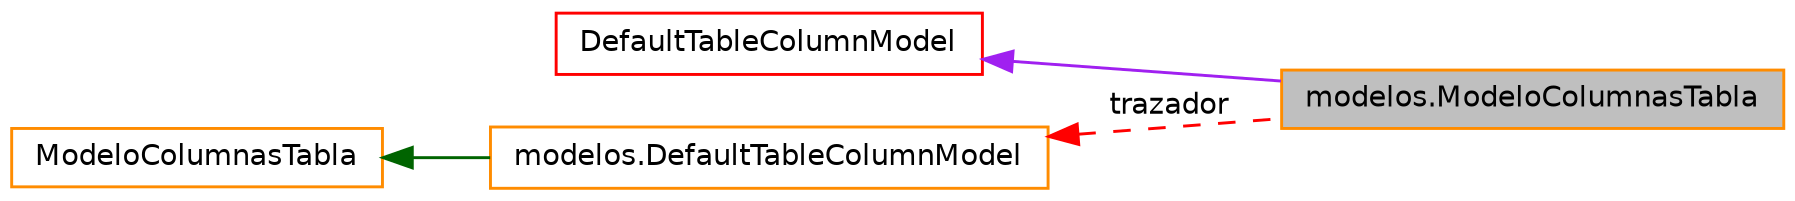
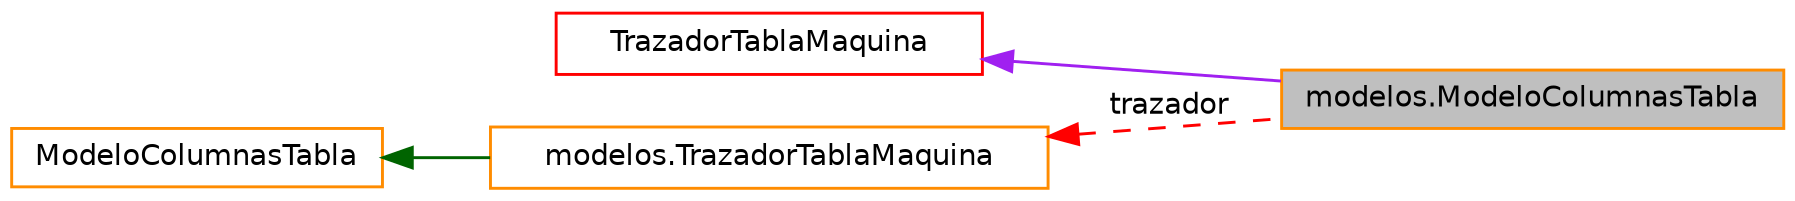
node "DefaultTableColumnModel": label "DefaultTableColumnModel" -> "TrazadorTablaMaquina"
node "modelos.DefaultTableColumnModel": label "modelos.DefaultTableColumnModel" -> "modelos.TrazadorTablaMaquina"
